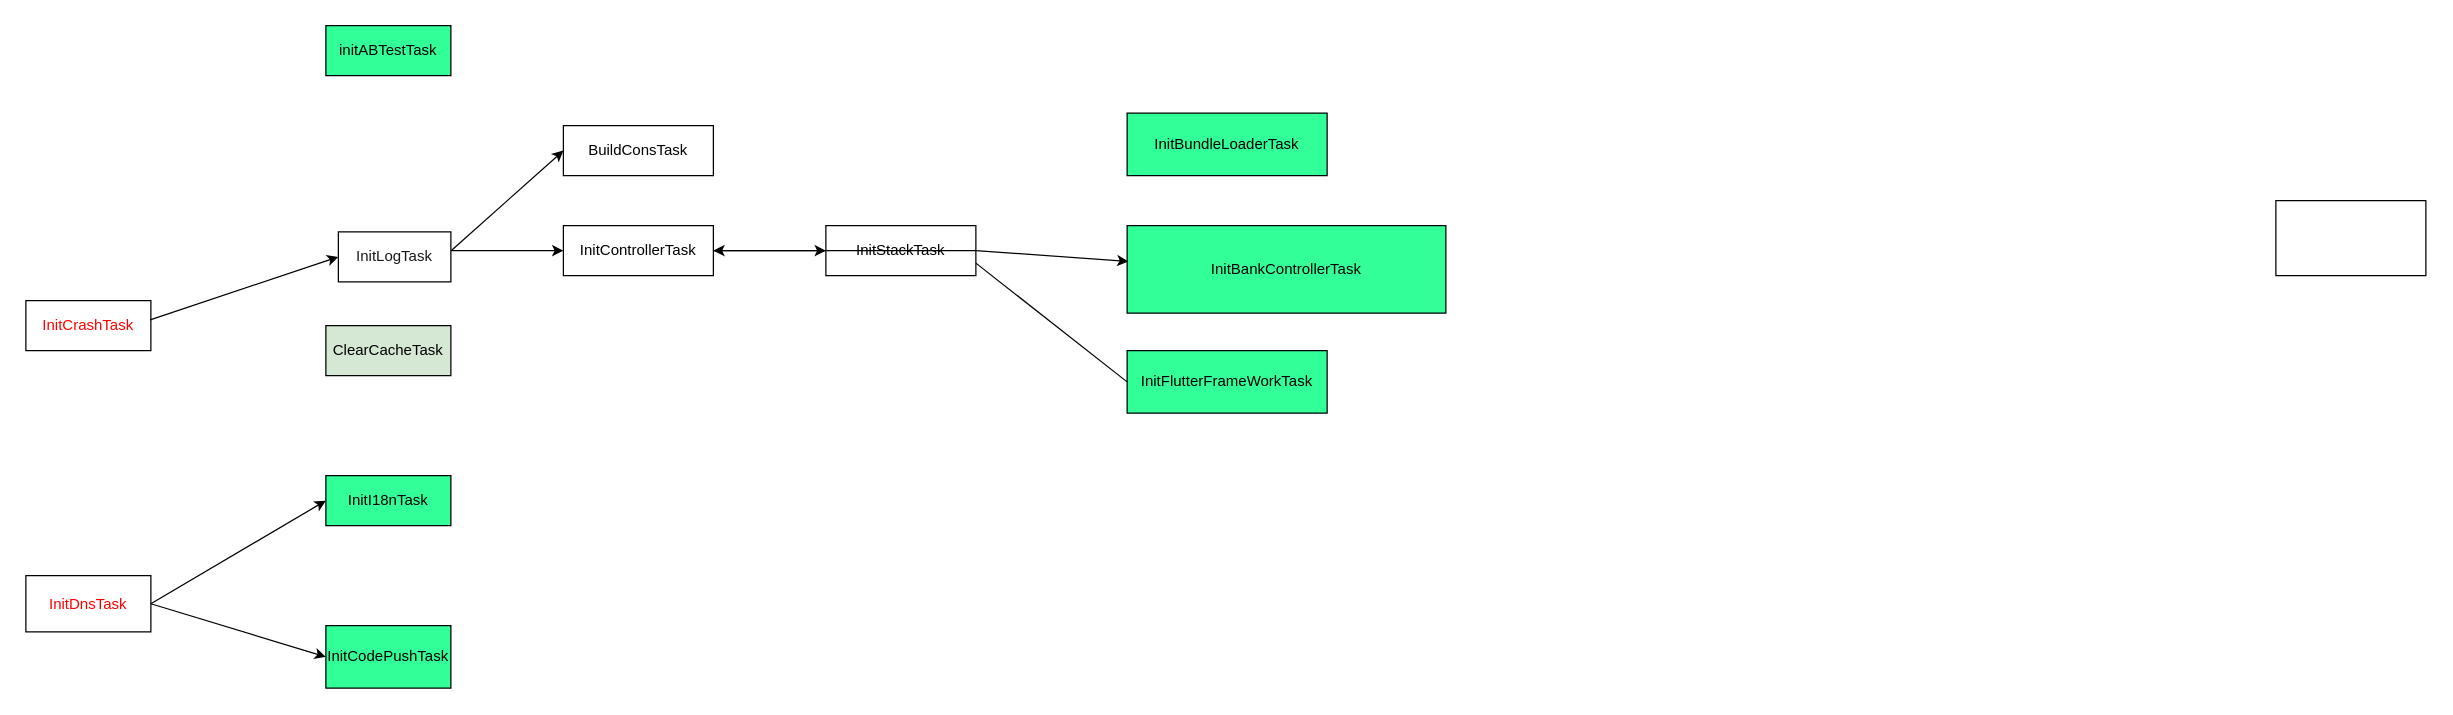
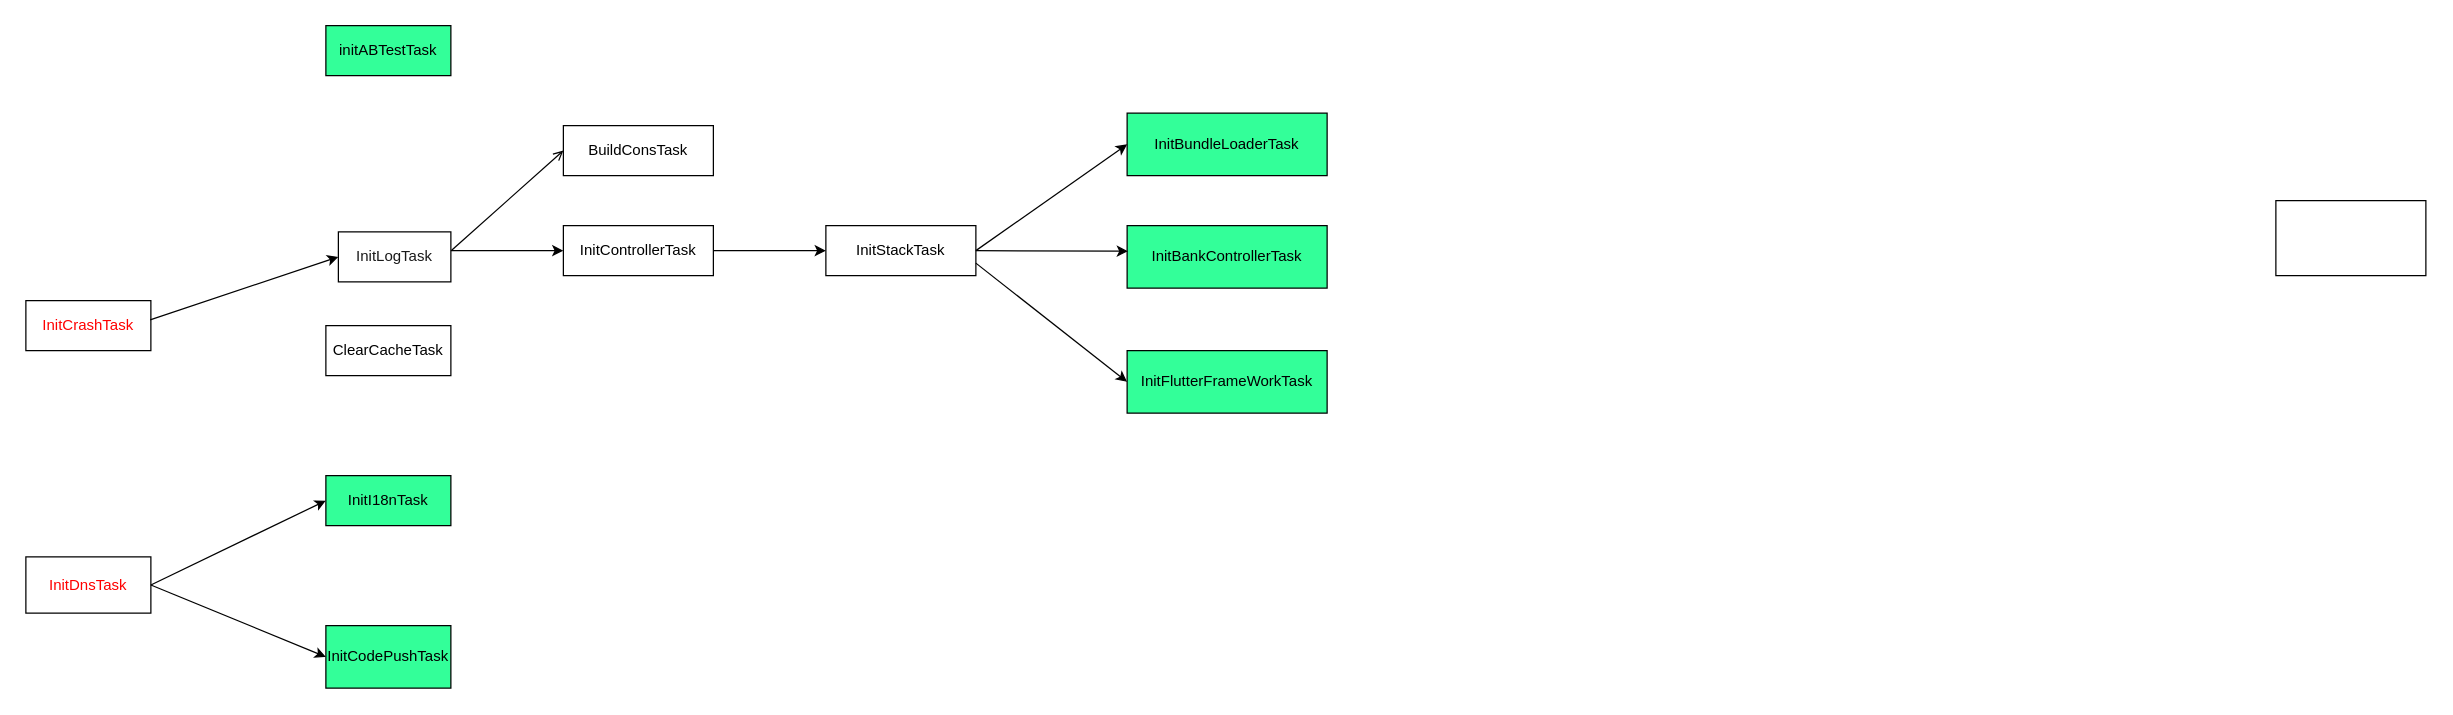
edge "InitLogTask" -> "BuildConsTask": arrowhead classic -> open
edge "InitStackTask" -> "InitControllerTask": now "InitStackTask" -> "InitBundleLoaderTask"
node "InitBankControllerTask": size 319x88 -> 200x63
node "ClearCacheTask": fillcolor #d5e8d4 -> #ffffff
edge "InitStackTask" -- "InitFlutterFrameWorkTask": arrowhead none -> classic
node "InitDnsTask": moved (88, 604) -> (88, 585)
